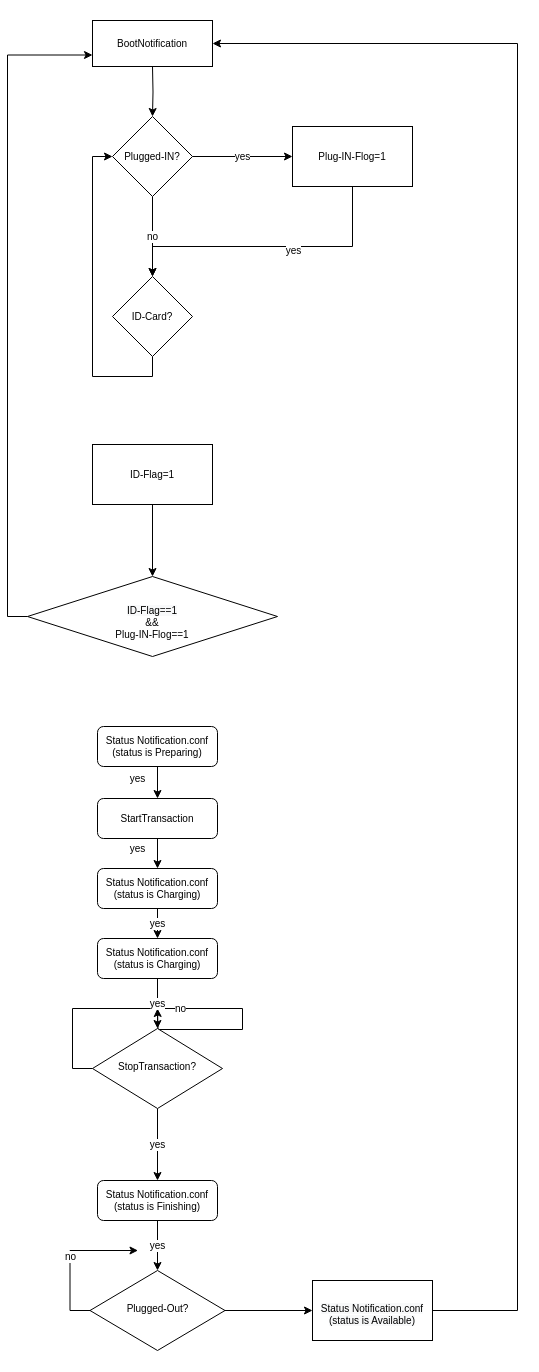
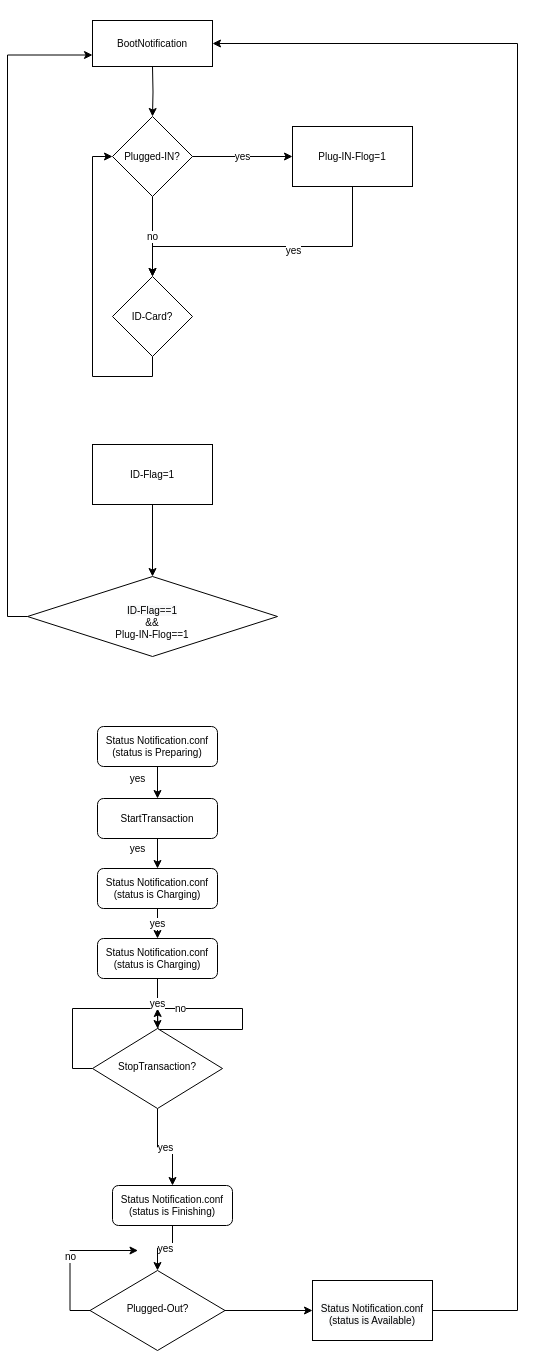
node "Status Notification.conf(status is Finishing)": moved (158, 1201) -> (173, 1206)
